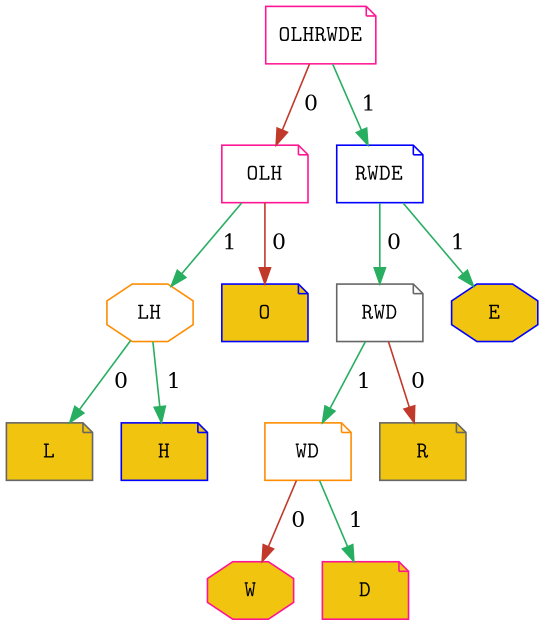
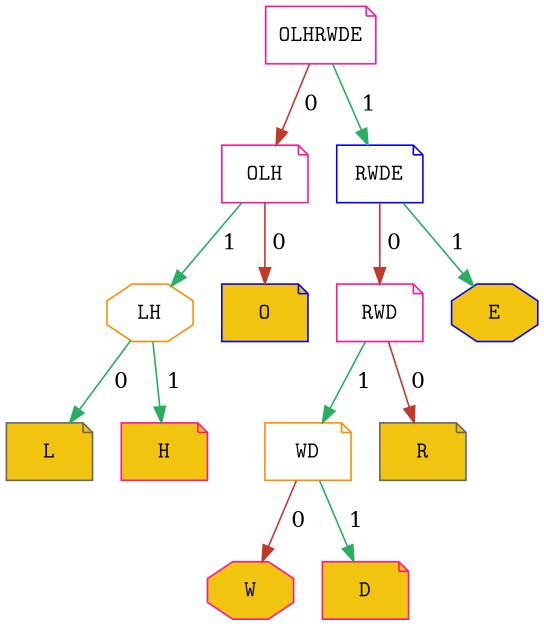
edge "RWDE" -> "RWD": color #27ae60 -> #c0392b
node "RWD": color gray40 -> deeppink
node "H": color blue -> deeppink
